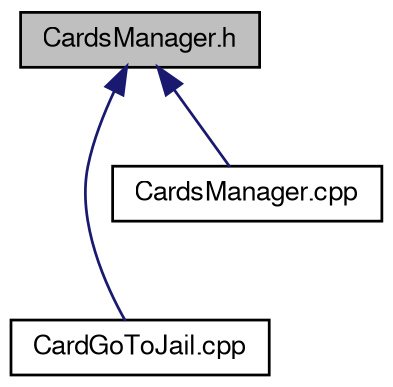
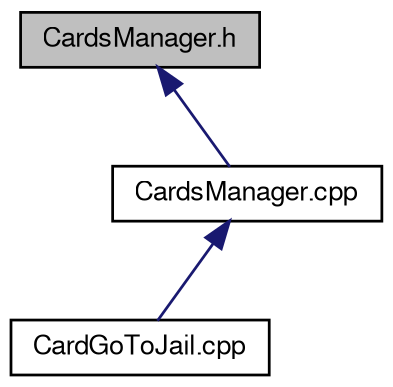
edge "CardGoToJail.cpp" -> "CardsManager.h": now "CardGoToJail.cpp" -> "CardsManager.cpp"
